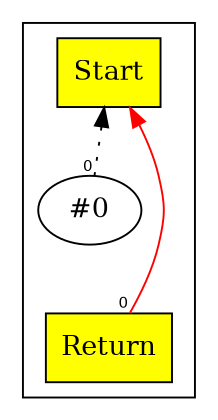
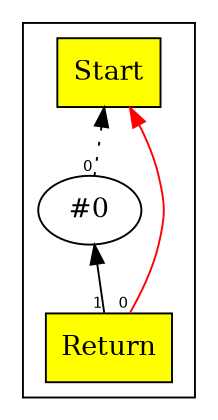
edge "Return" -> "#0": added
